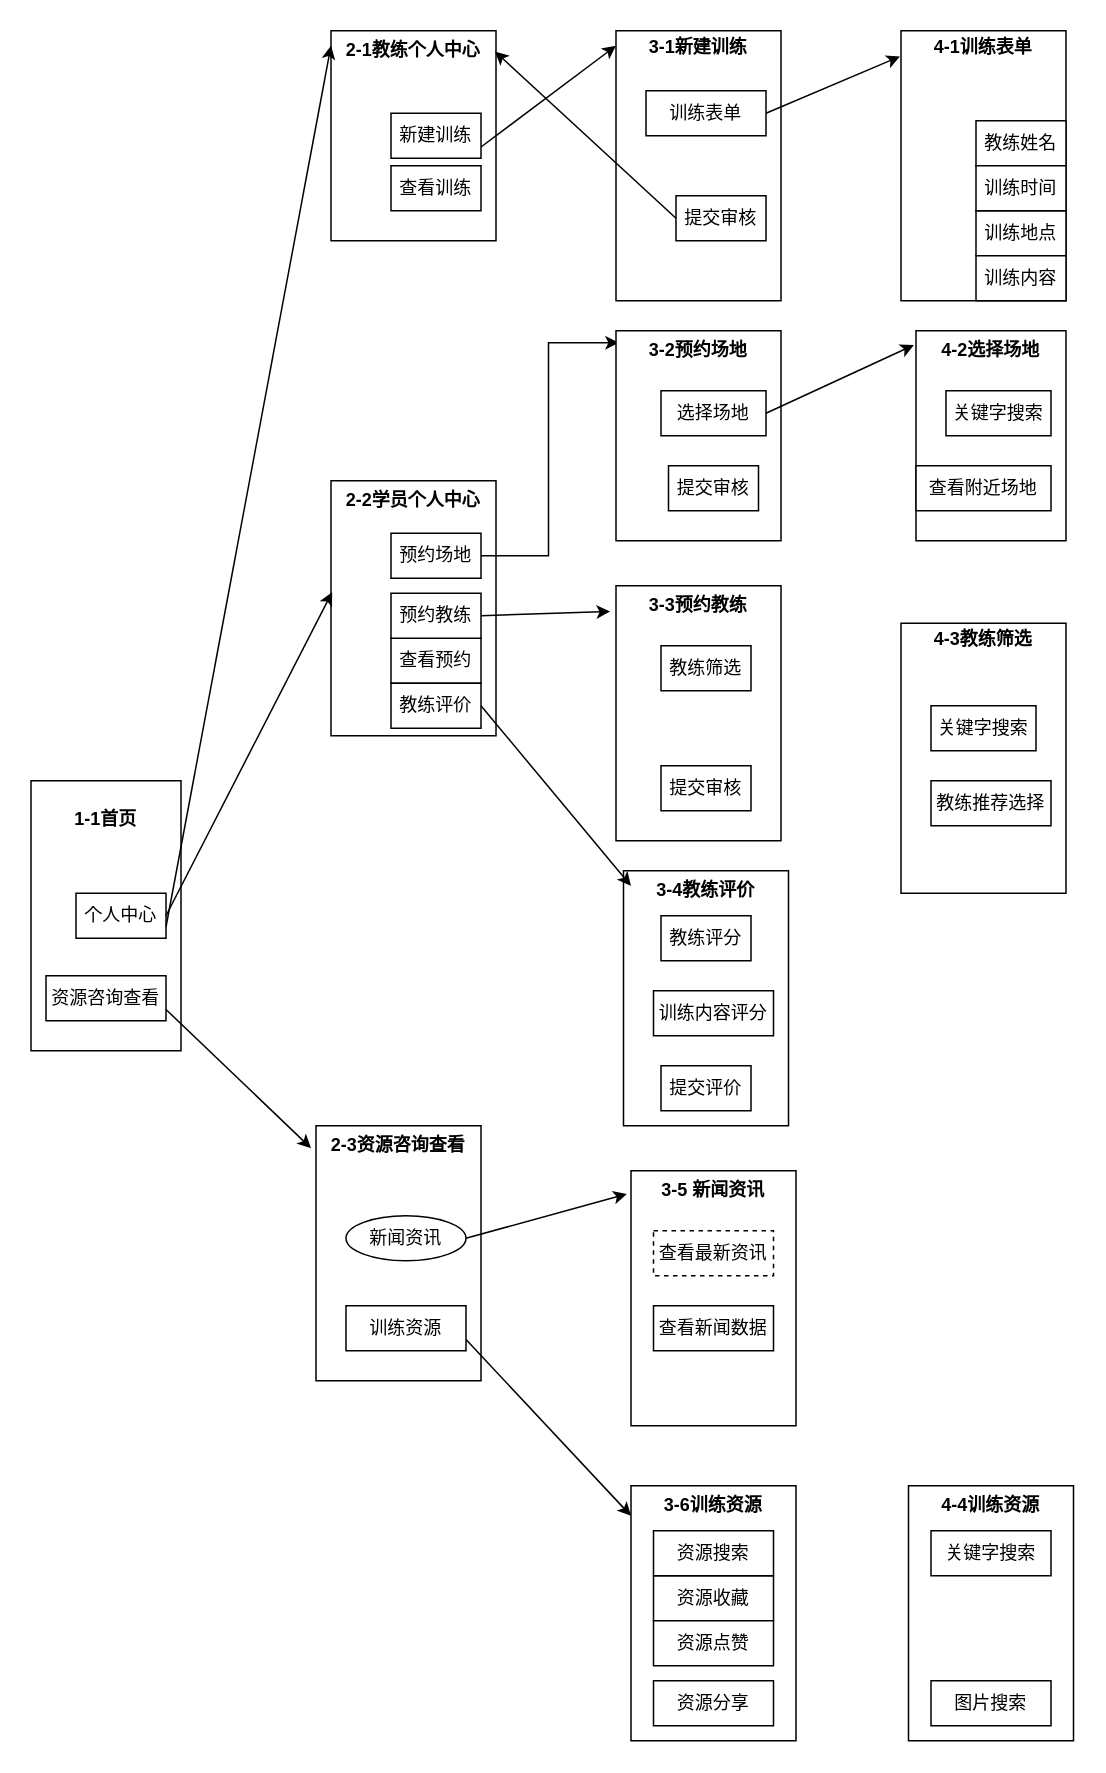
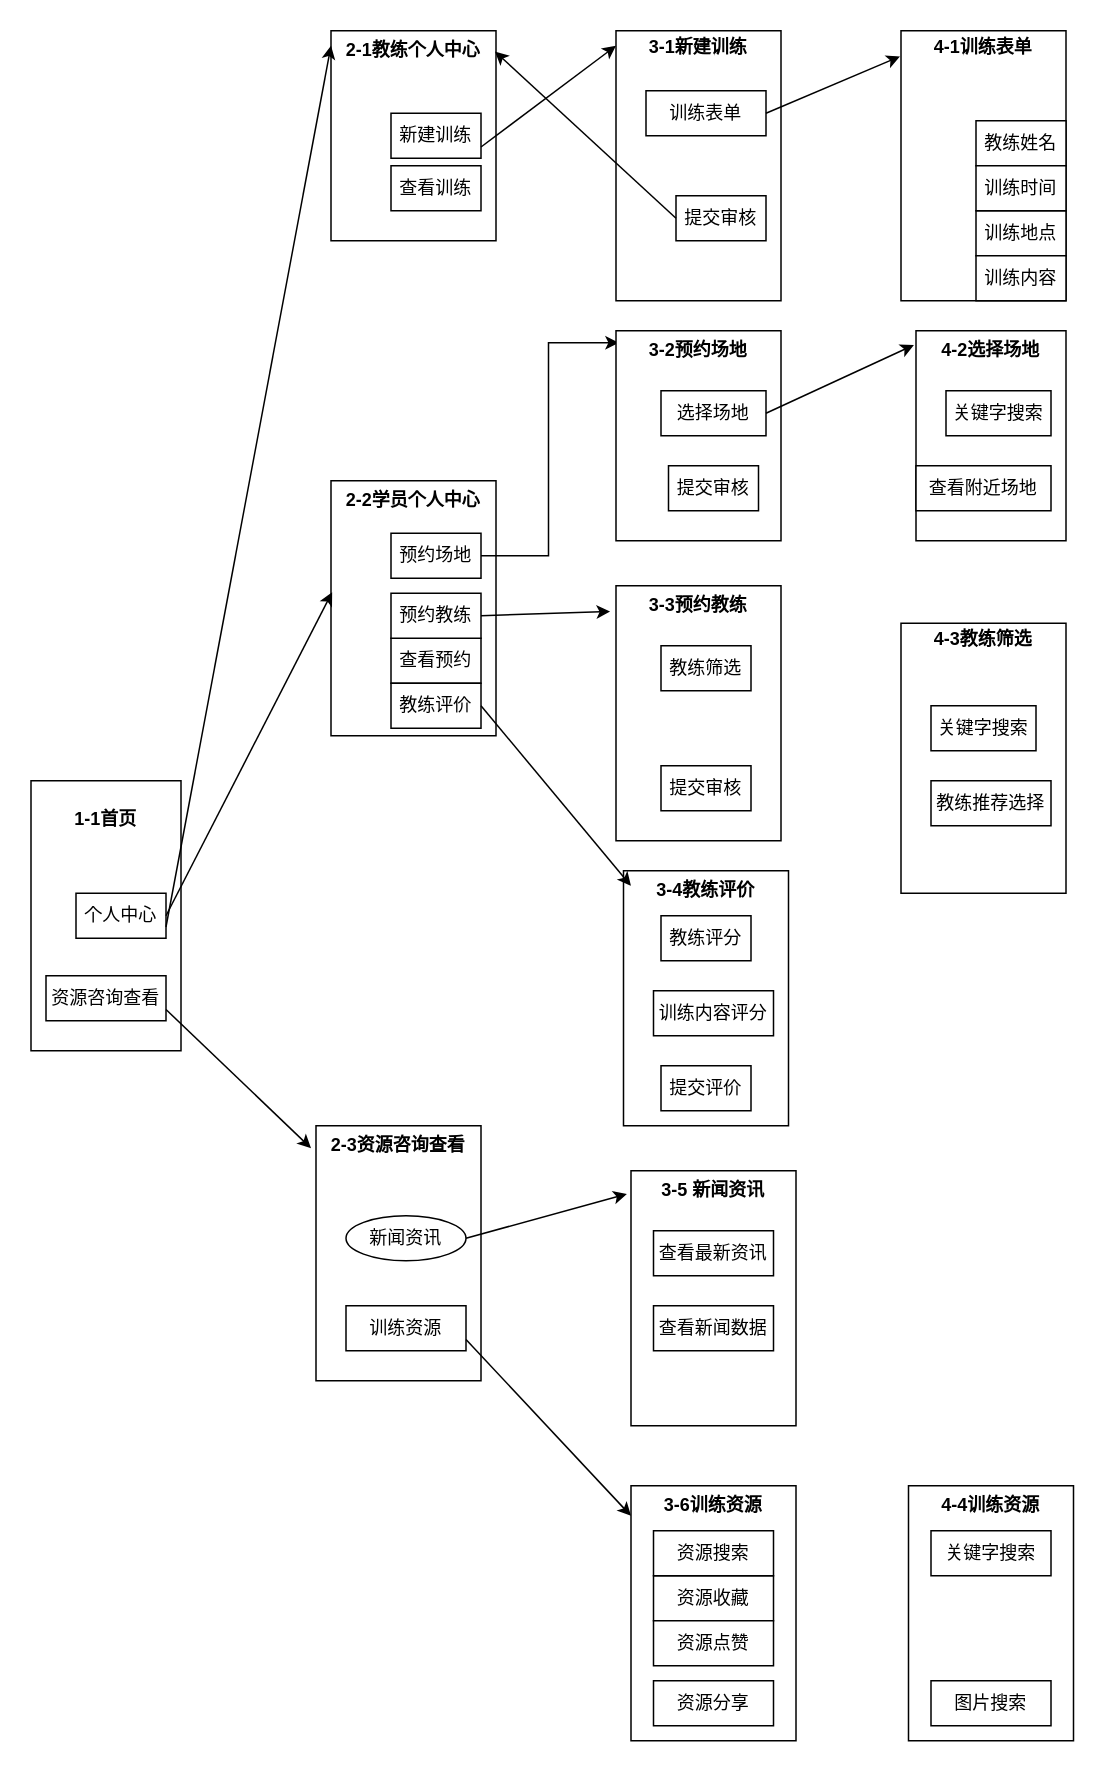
node "查看最新资讯": style dashed -> solid
